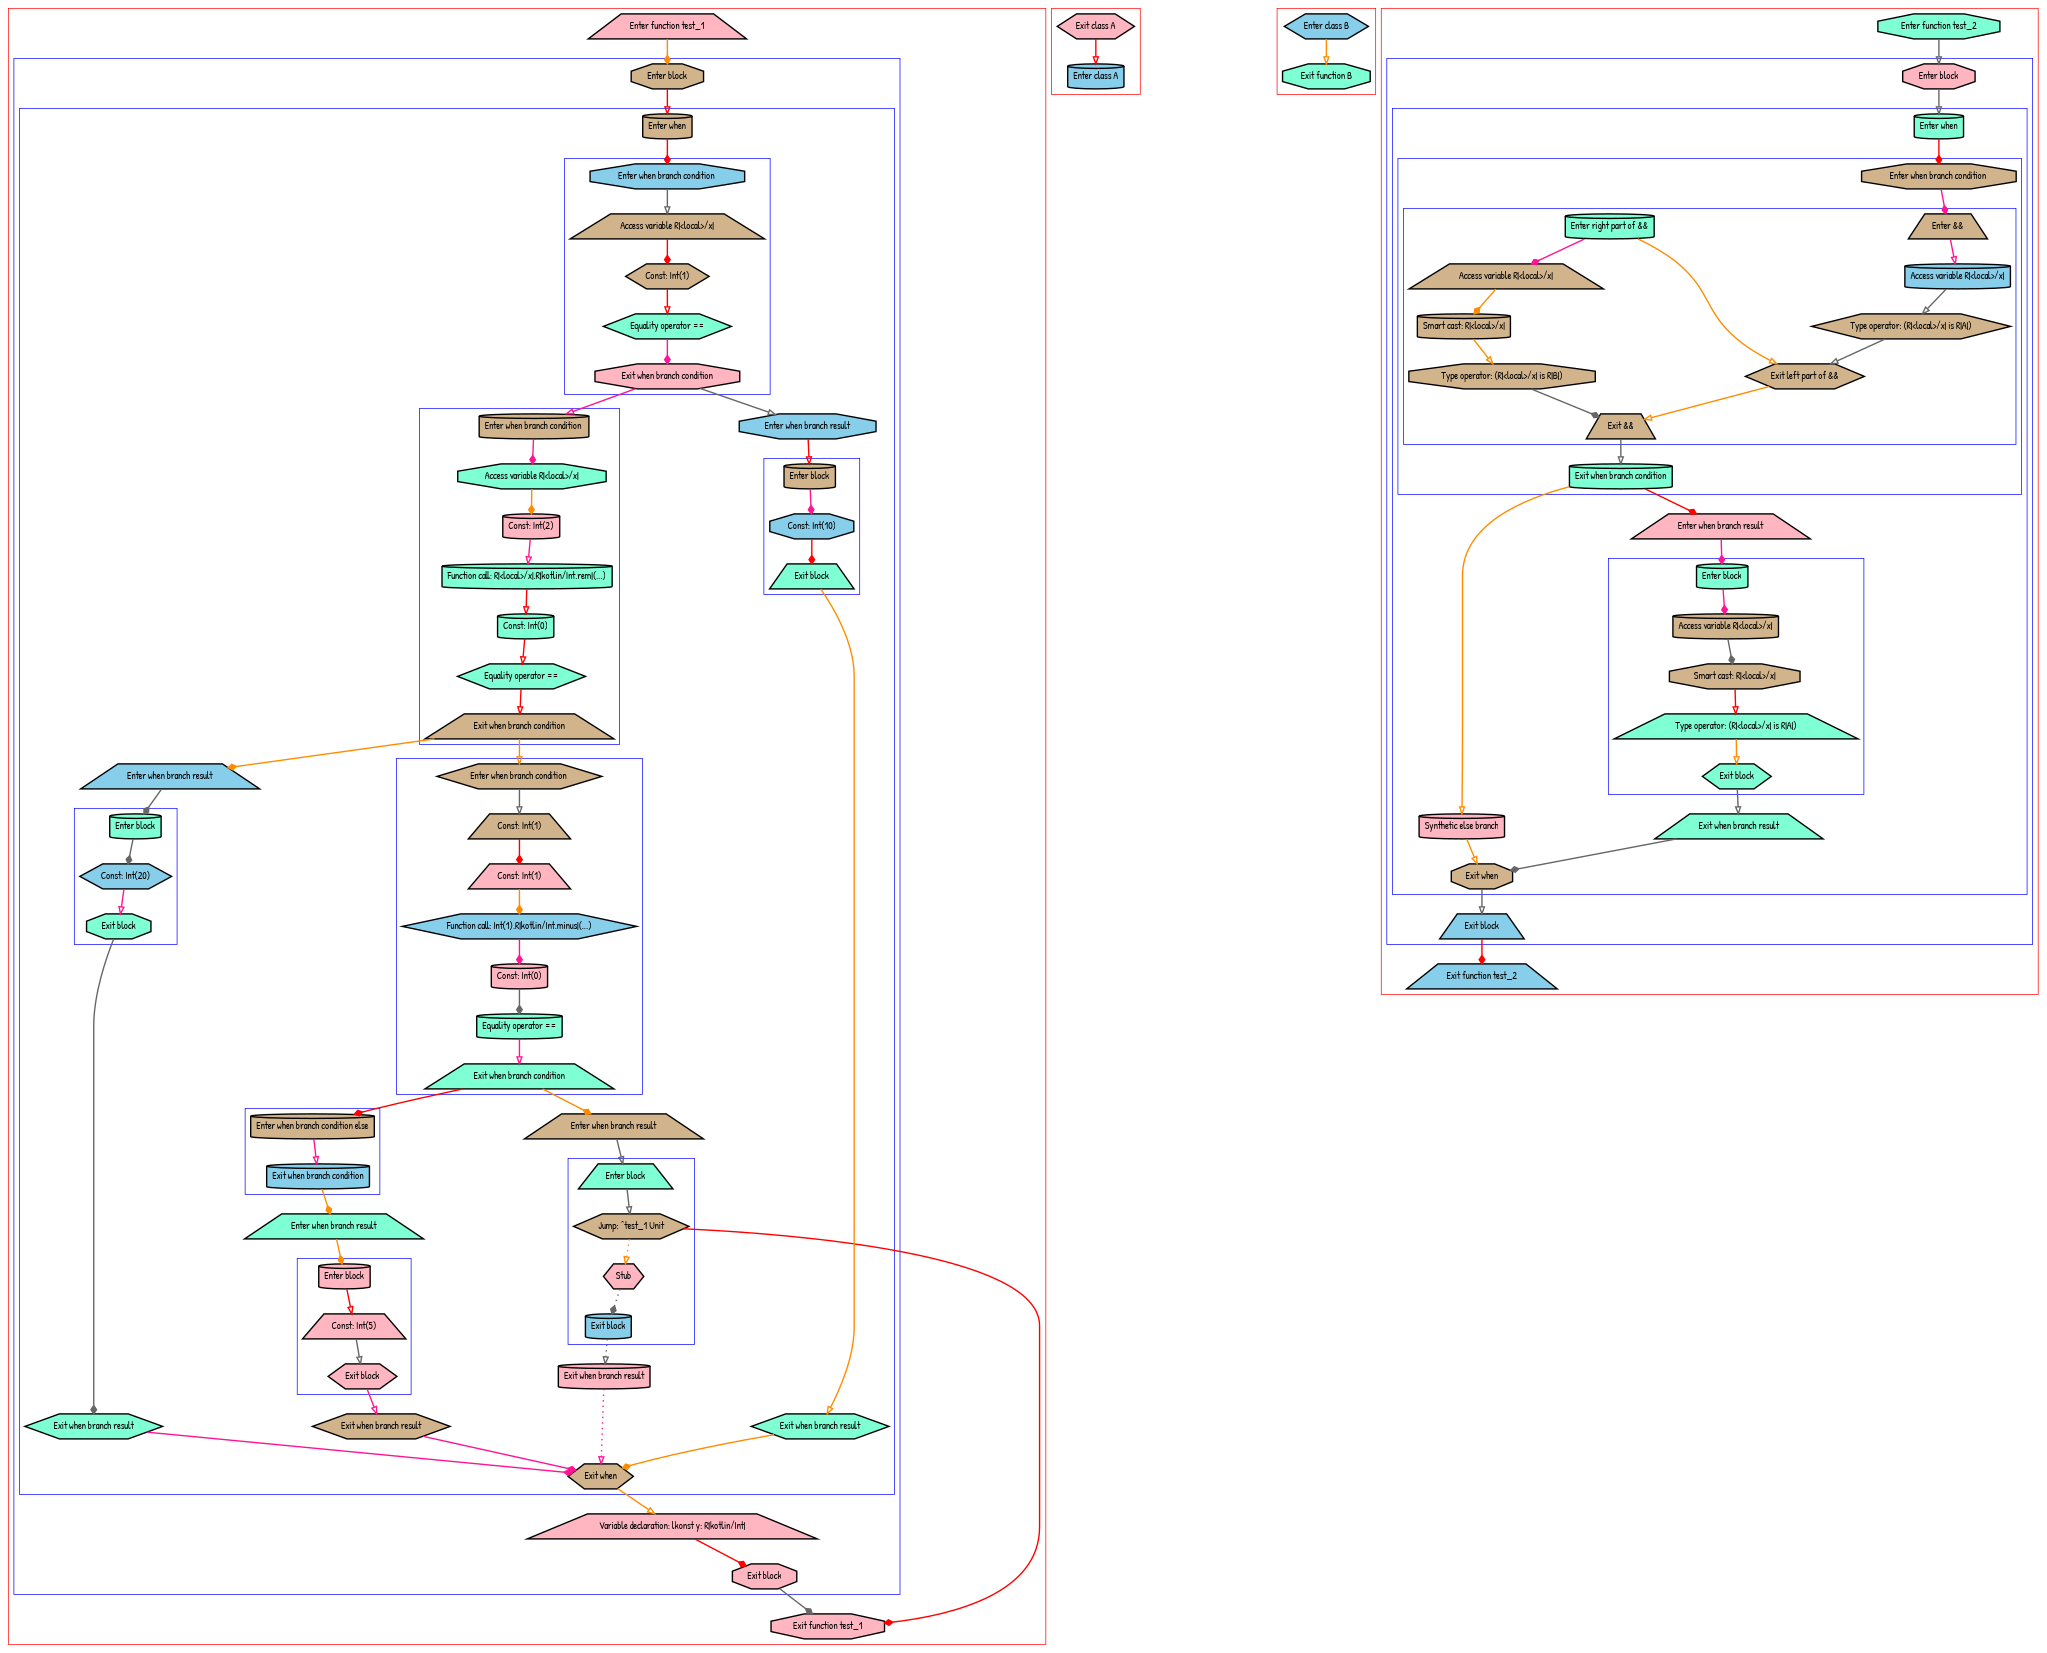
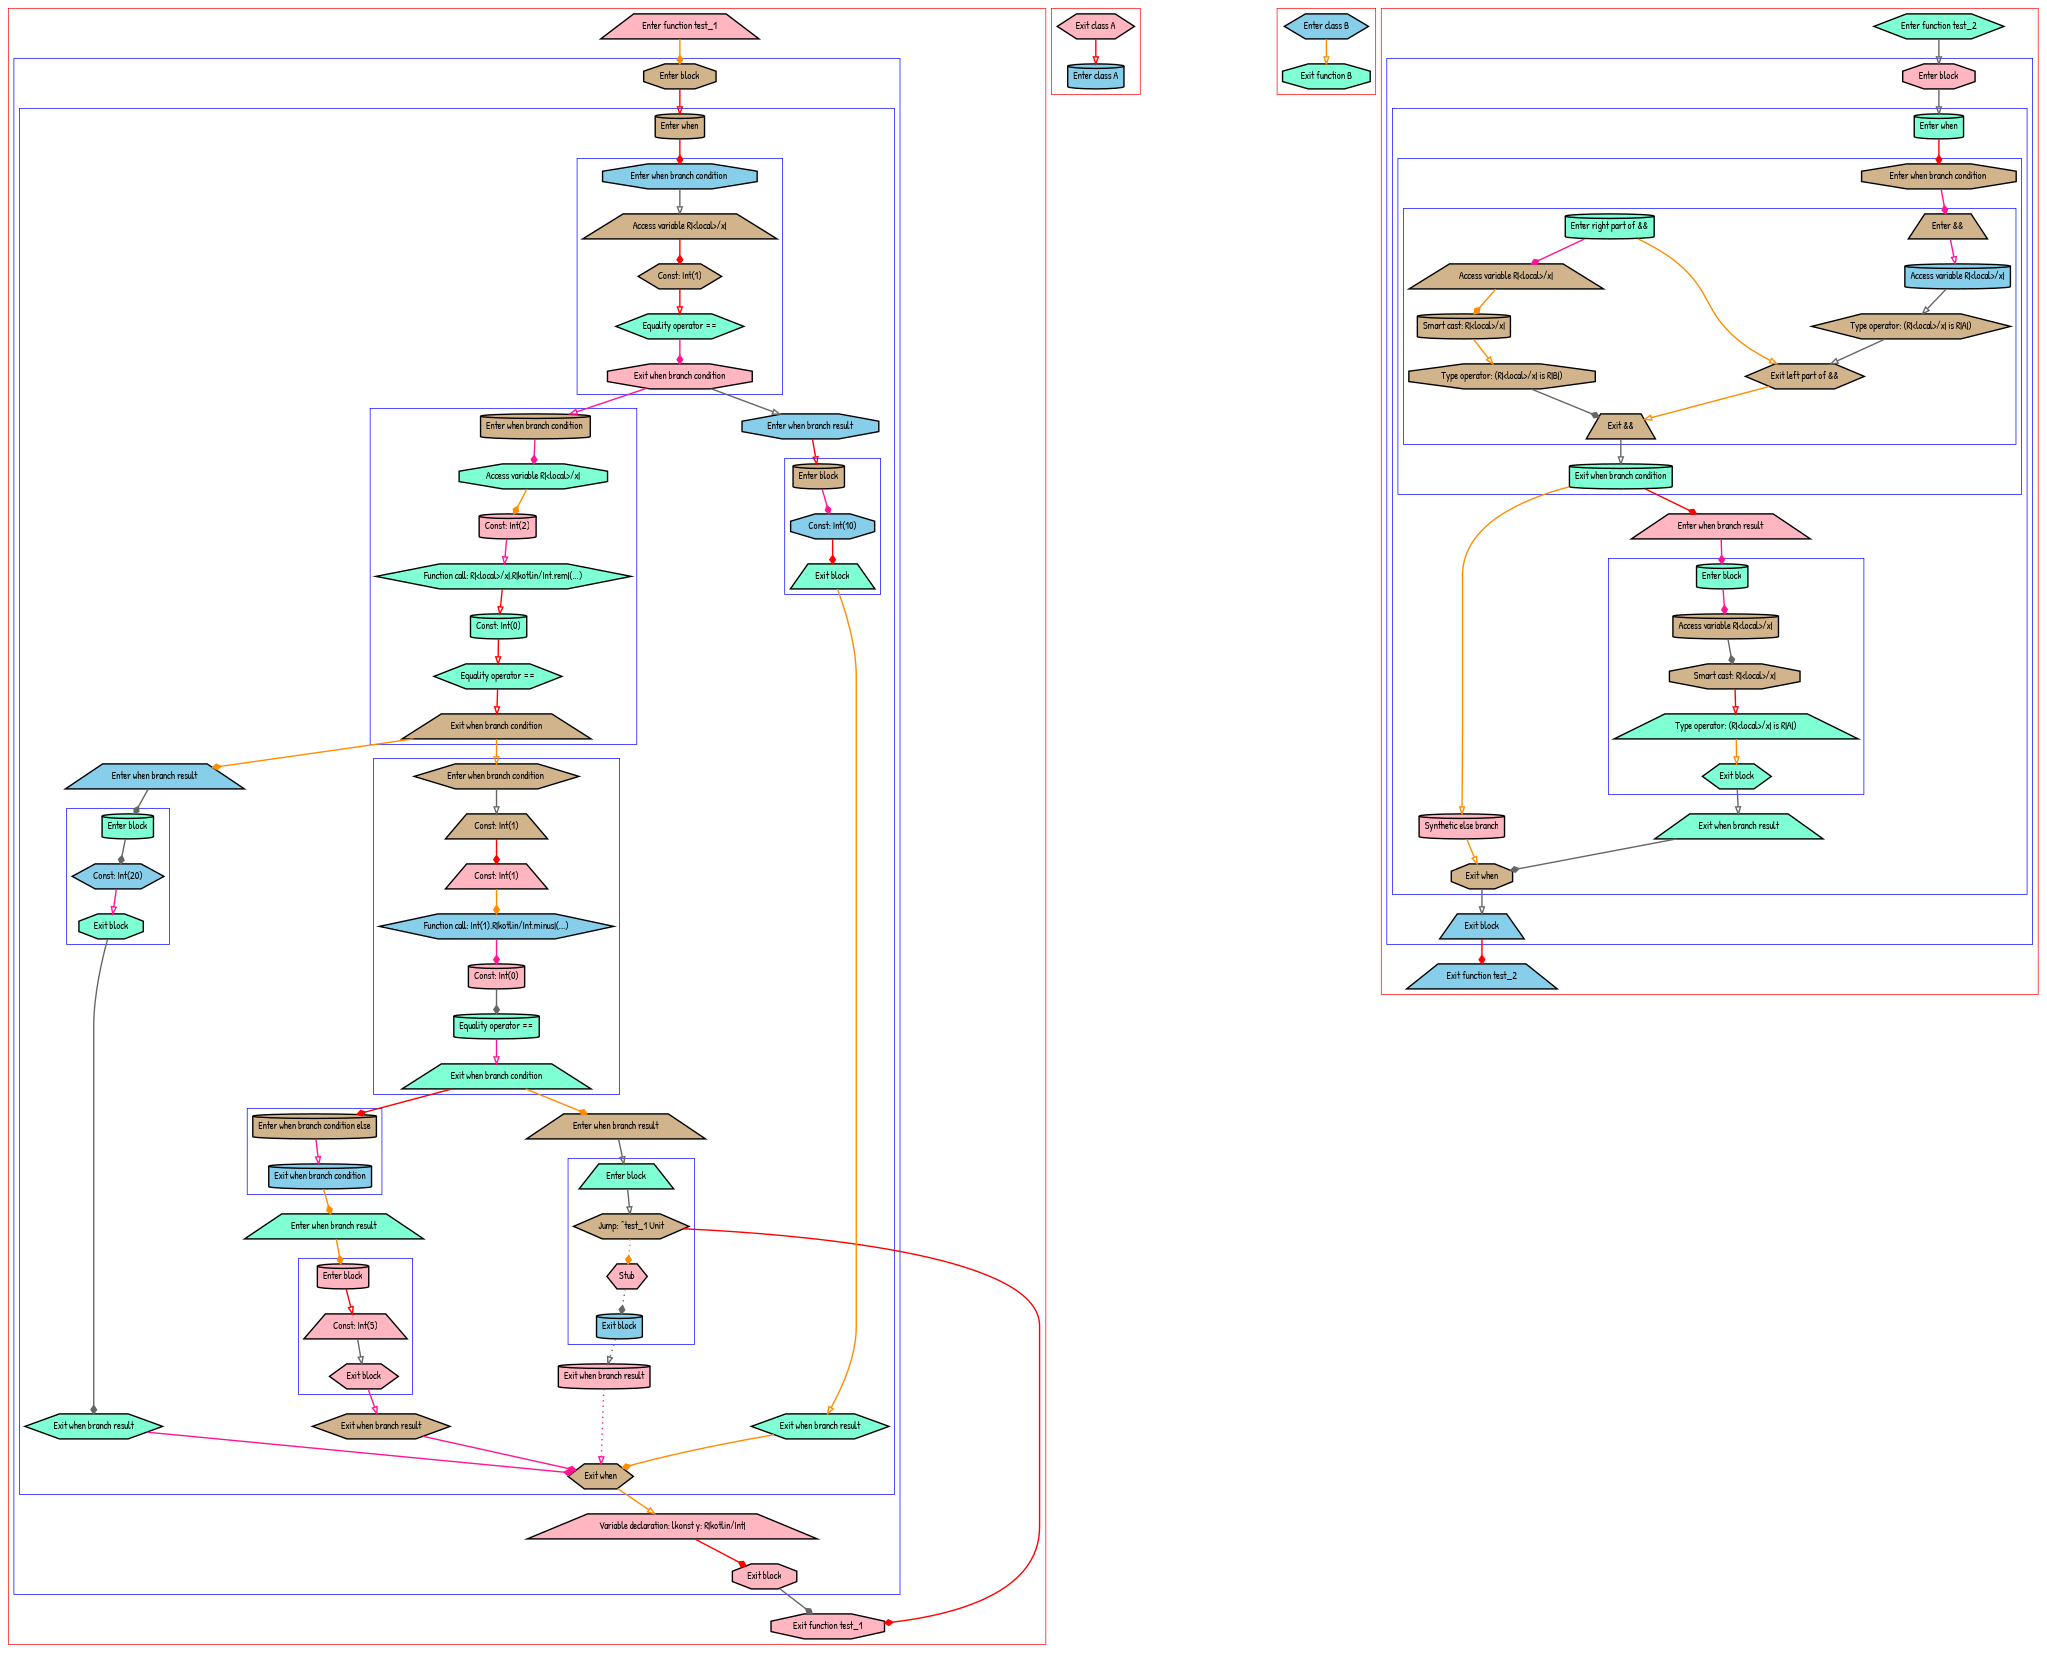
node "Enter function test_2": shape octagon -> hexagon
node "Function call: R|<local>/x|.R|kotlin/Int.rem|(...)": shape cylinder -> hexagon
edge "Jump: ^test_1 Unit" -> "Stub": arrowhead onormal -> diamond
